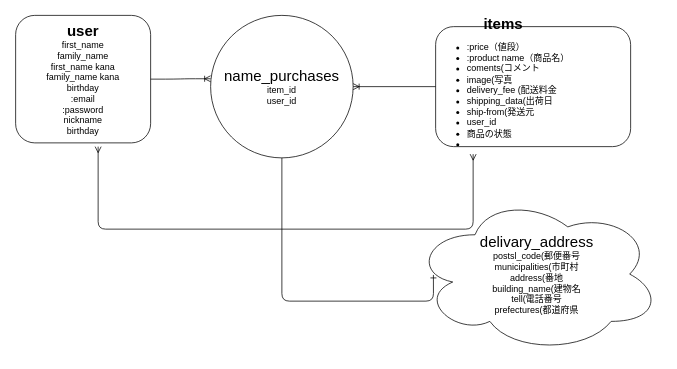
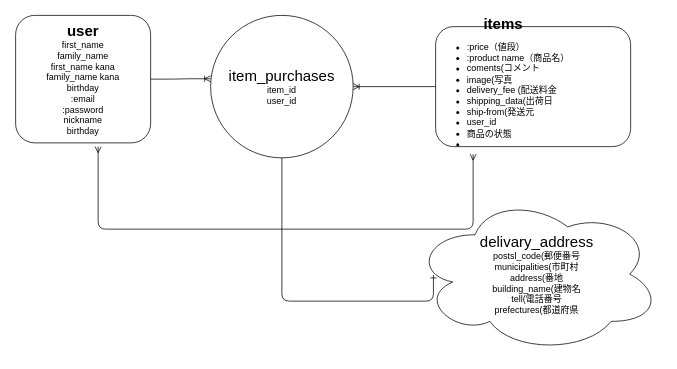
node "name_purchases item_id user_id": label "name_purchases item_id user_id" -> "item_purchases item_id user_id"
